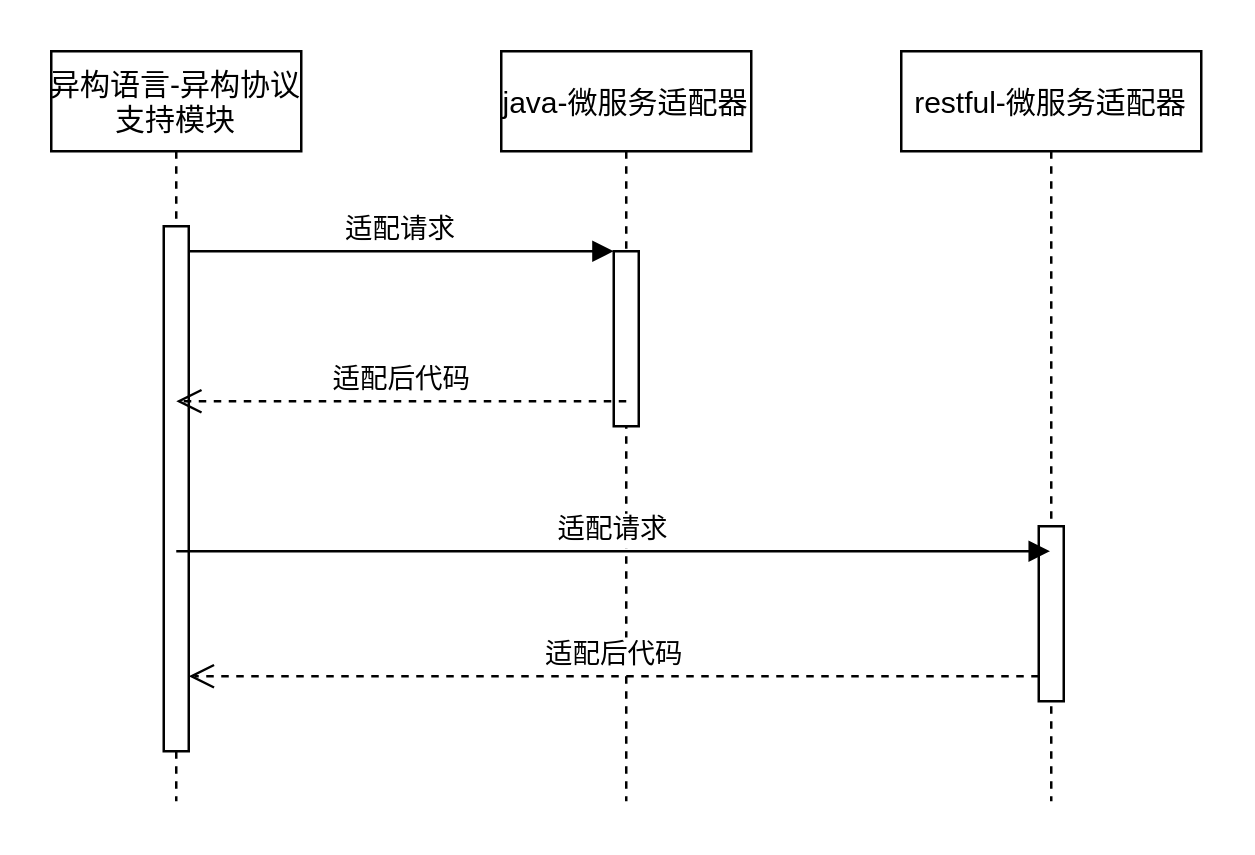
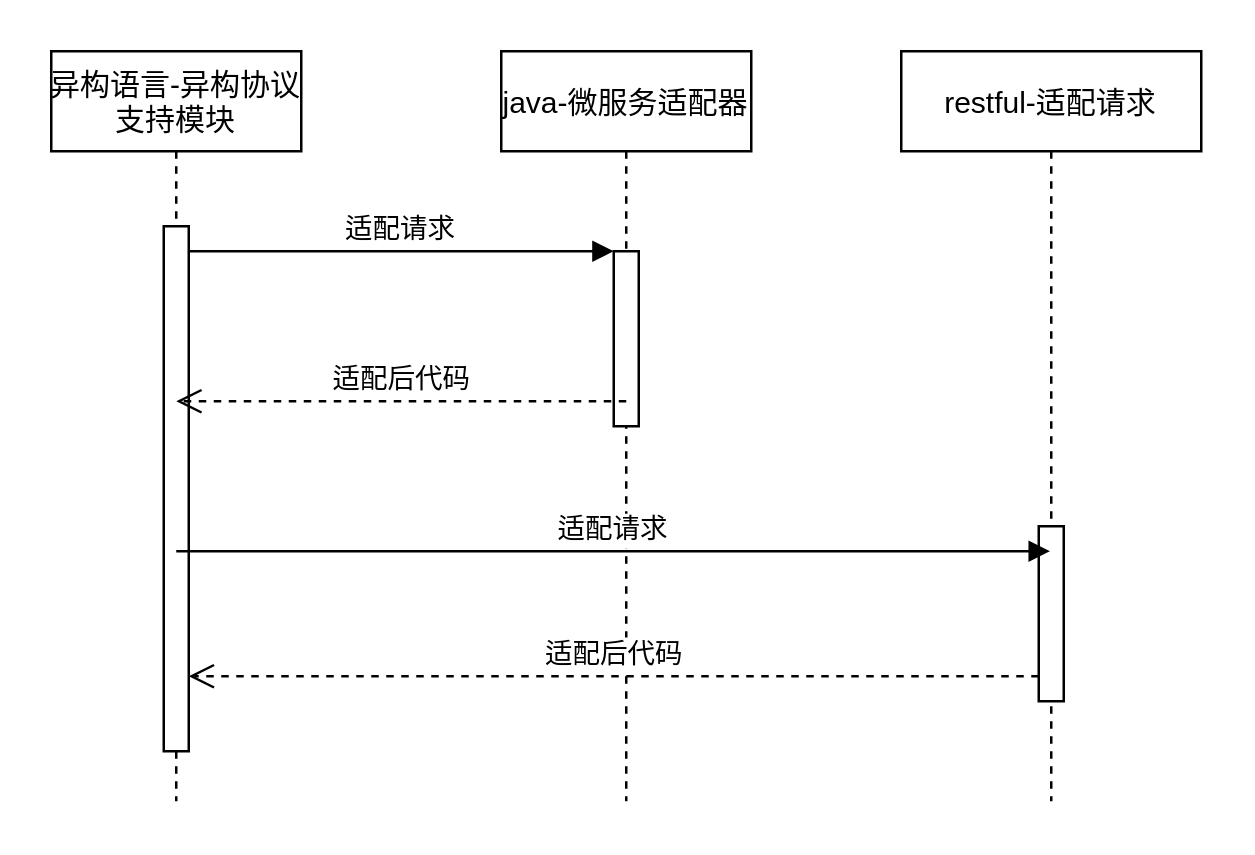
node "restful-微服务适配器": label "restful-微服务适配器" -> "restful-适配请求"
